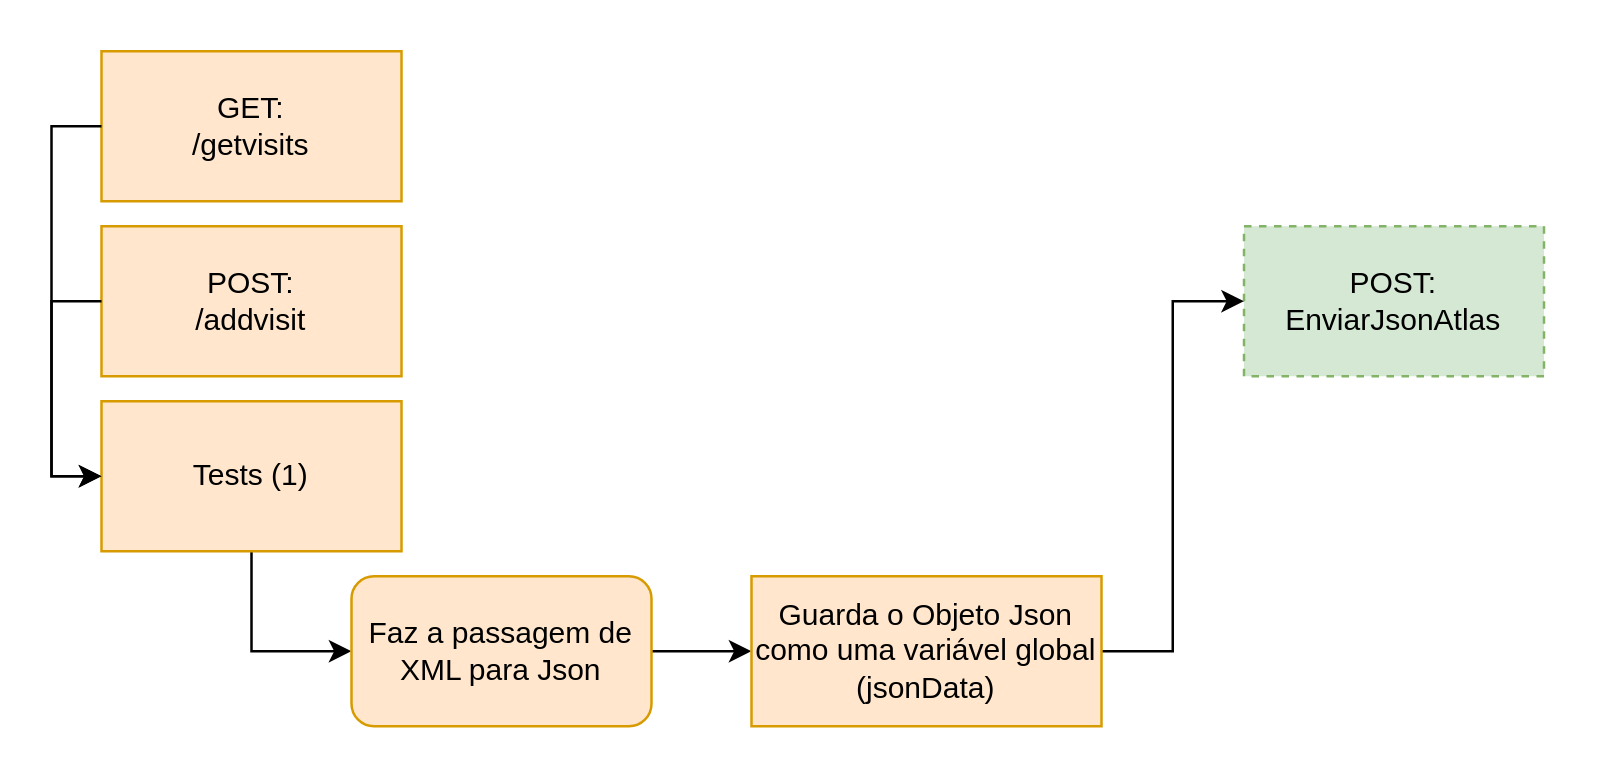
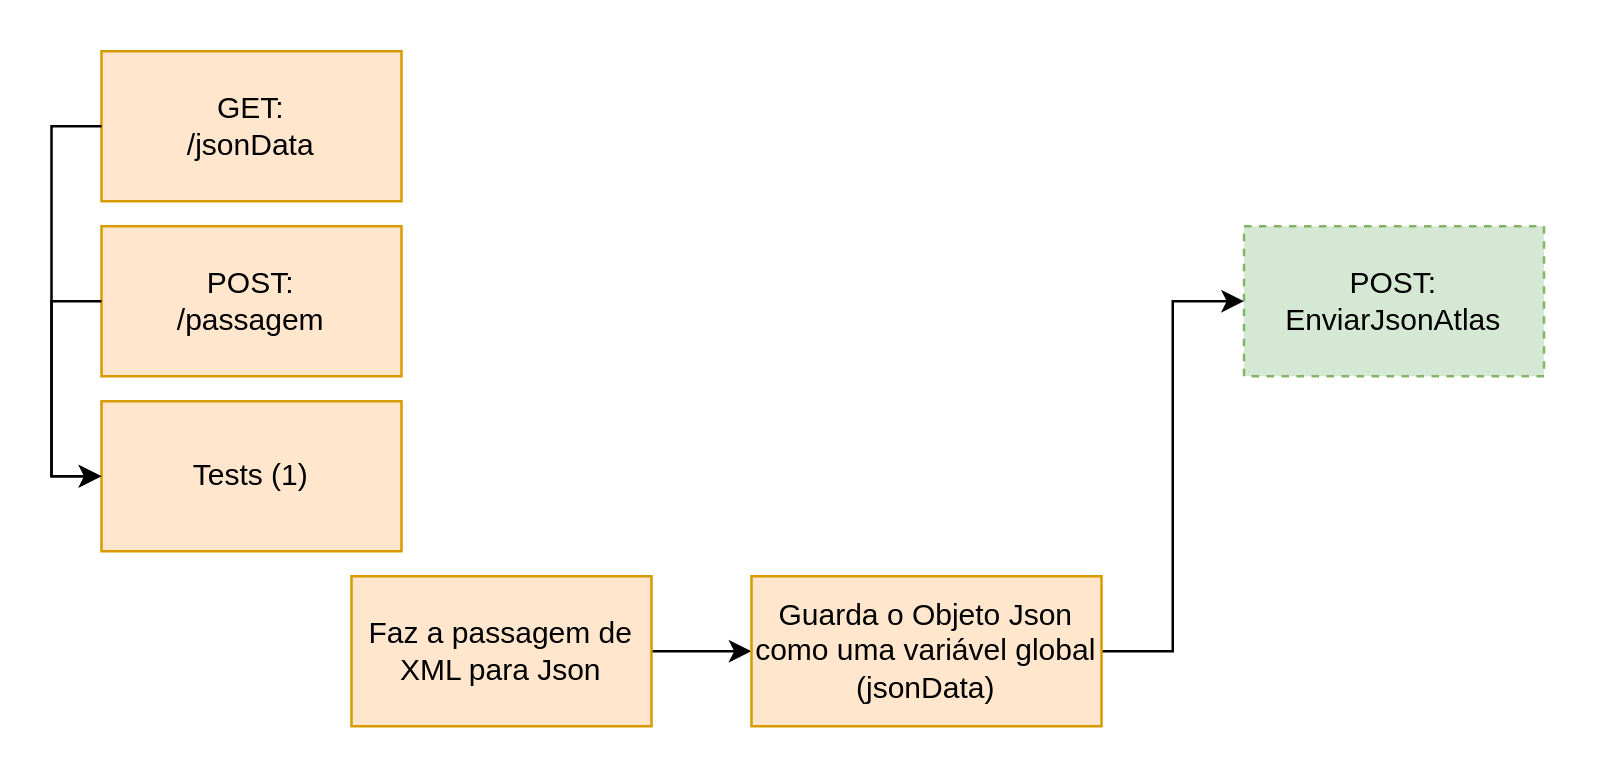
node "GET: /getvisits": label "GET: /getvisits" -> "GET: /jsonData"
node "POST: /addvisit": label "POST: /addvisit" -> "POST: /passagem"
edge "Tests (1)" -> "Faz a passagem de XML para Json": removed
node "Faz a passagem de XML para Json": shape rounded rectangle -> rectangle
